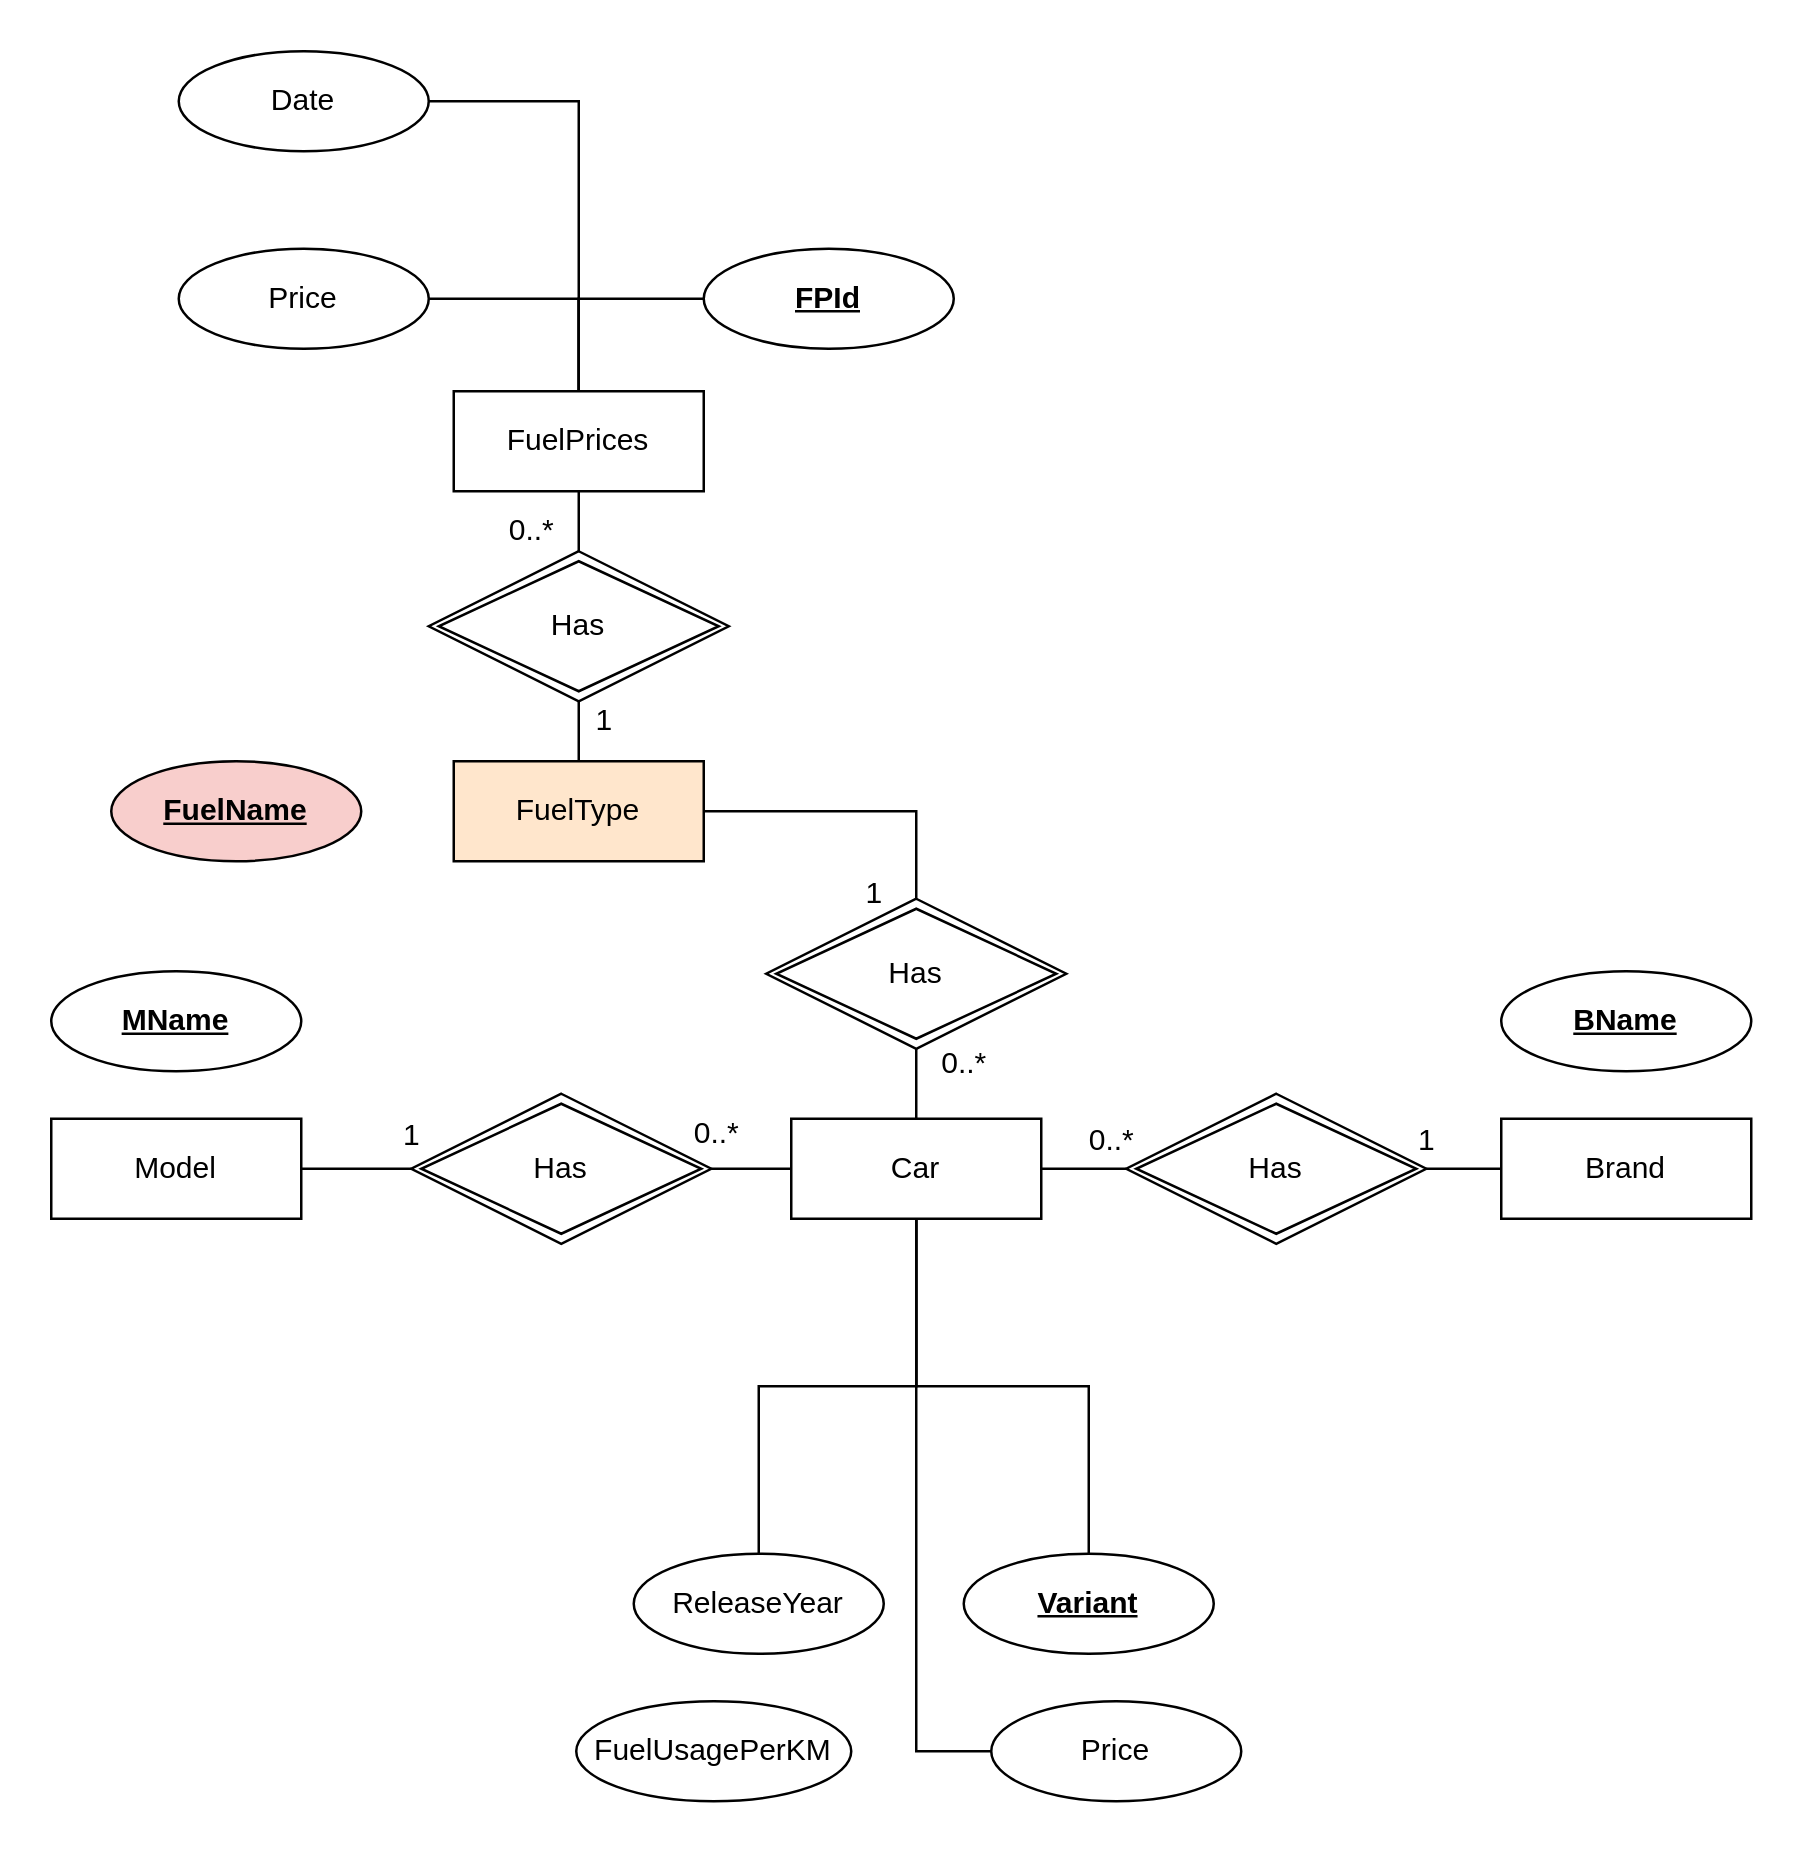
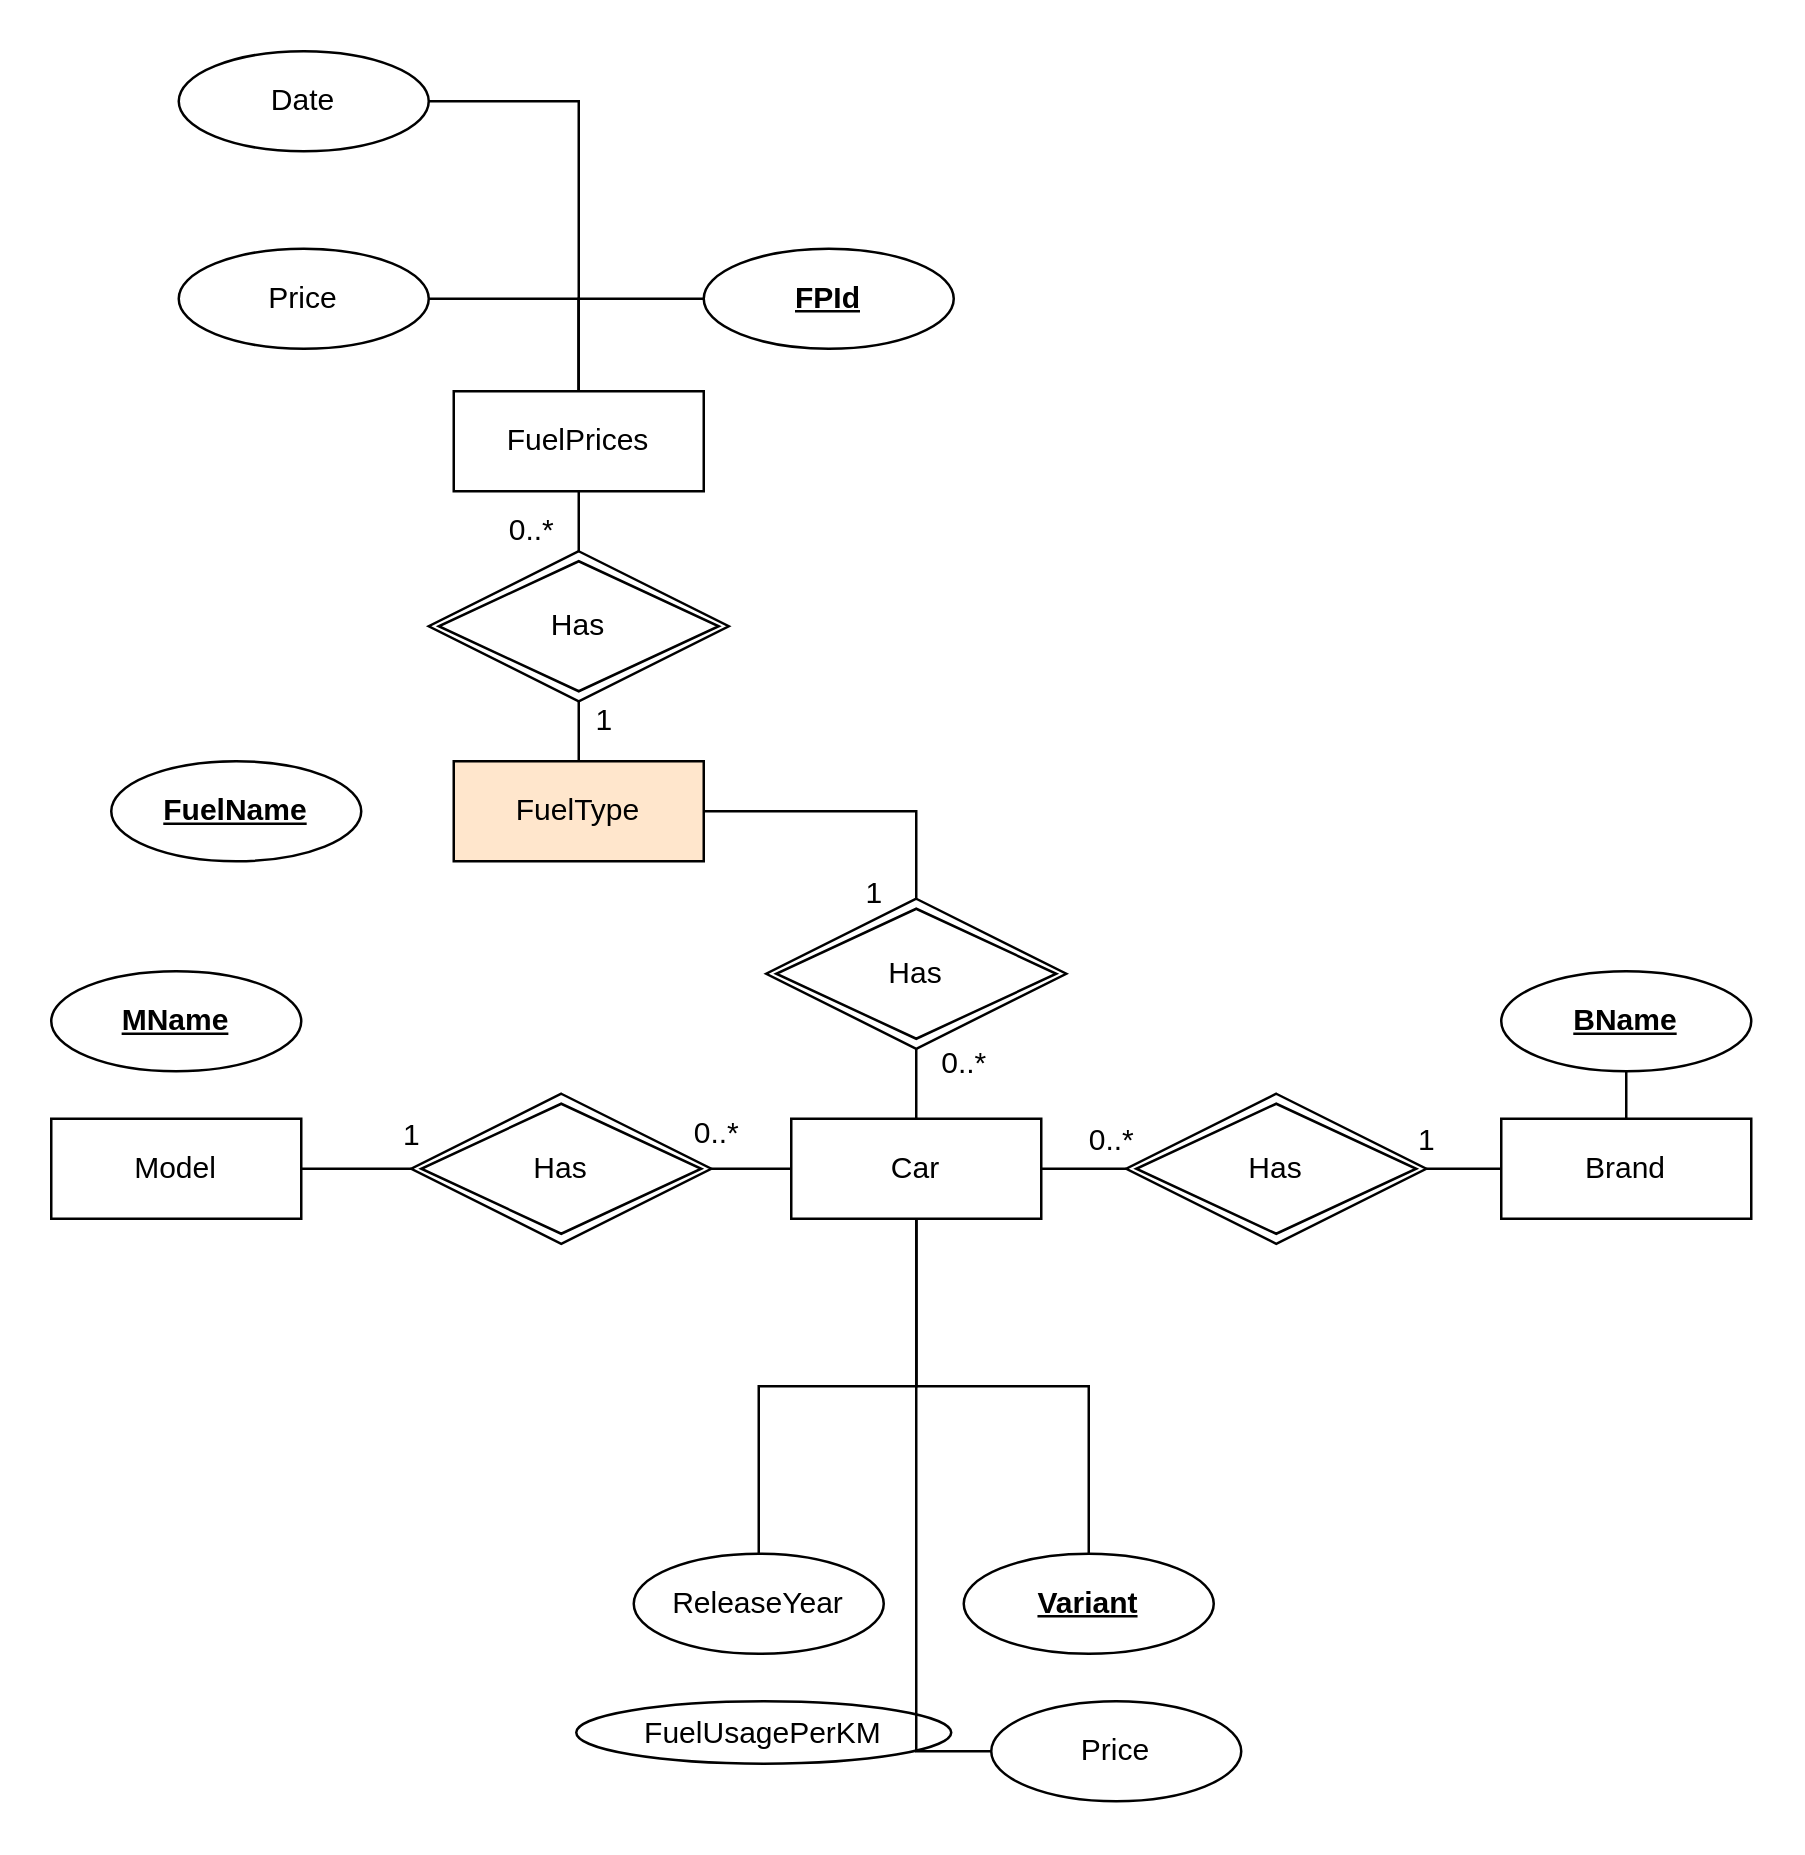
node "FuelName": fillcolor #f8cecc -> #ffffff
edge "BName" -- "Brand": added
node "FuelUsagePerKM": size 275x100 -> 375x63
